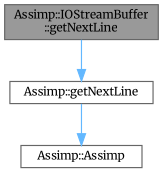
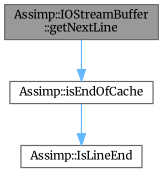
node "Assimp::getNextLine": label "Assimp::getNextLine" -> "Assimp::isEndOfCache"
node "Assimp::Assimp": label "Assimp::Assimp" -> "Assimp::IsLineEnd"
